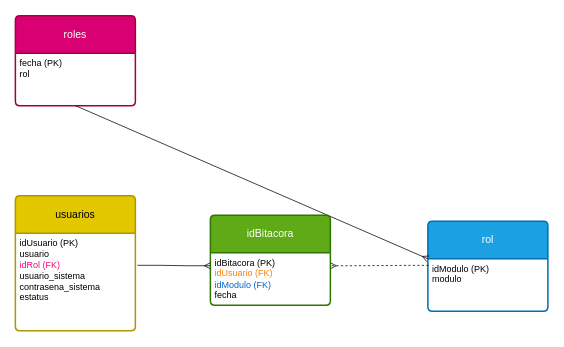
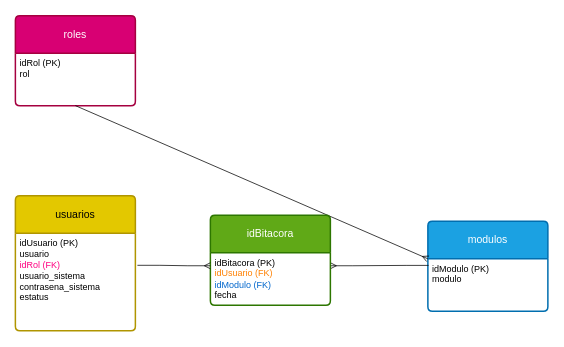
node "fecha (PK) rol": label "fecha (PK) rol" -> "idRol (PK) rol"
node "rol": label "rol" -> "modulos"
edge "idModulo (PK) modulo" -> "idBitacora (PK) idUsuario (FK) idModulo (FK) fecha": style dashed -> solid
